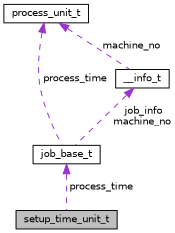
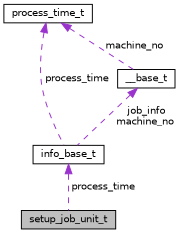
node "process_unit_t": label "process_unit_t" -> "process_time_t"
node "__info_t": label "__info_t" -> "__base_t"
node "job_base_t": label "job_base_t" -> "info_base_t"
node "setup_time_unit_t": label "setup_time_unit_t" -> "setup_job_unit_t"
